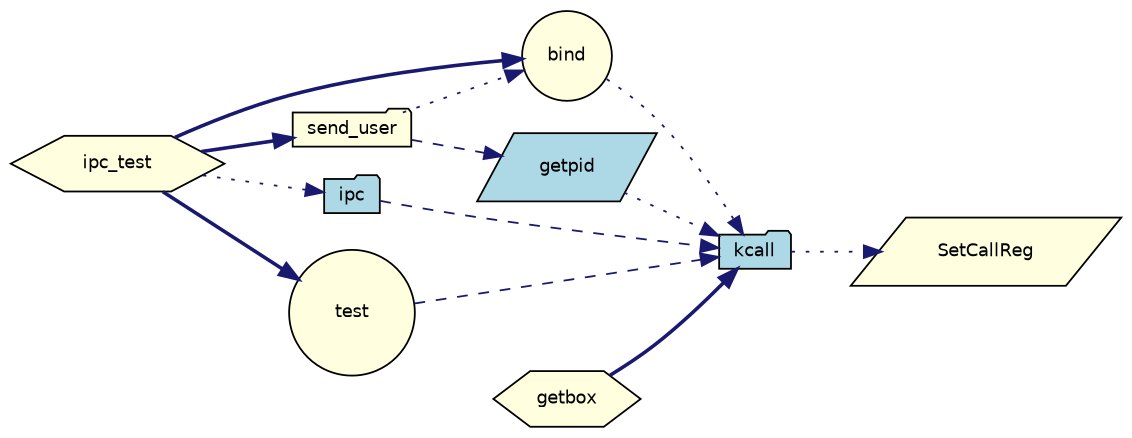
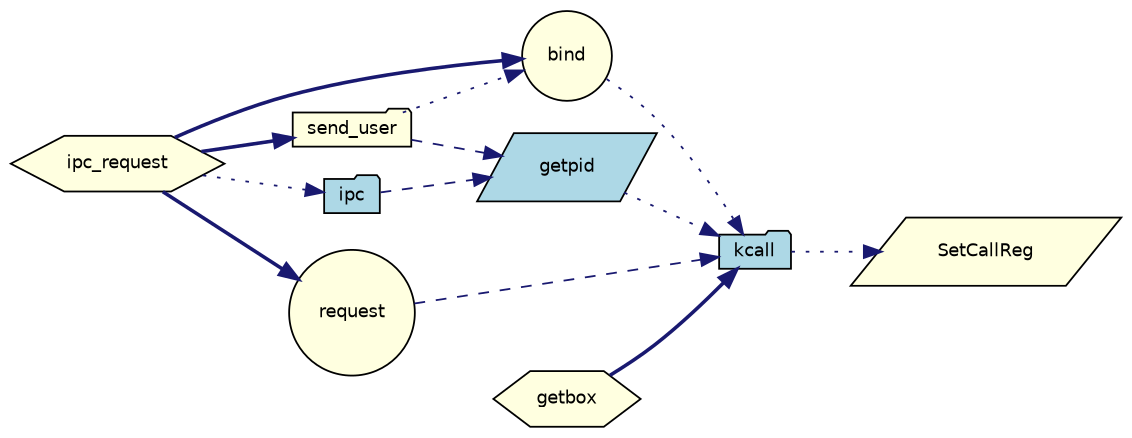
node "ipc_test": label "ipc_test" -> "ipc_request"
edge "ipc" -> "kcall": now "ipc" -> "getpid"
node "test": label "test" -> "request"
